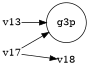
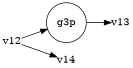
edge "v13" -> "g3p": reversed
node "v17": label "v17" -> "v12"
node "v18": label "v18" -> "v14"
